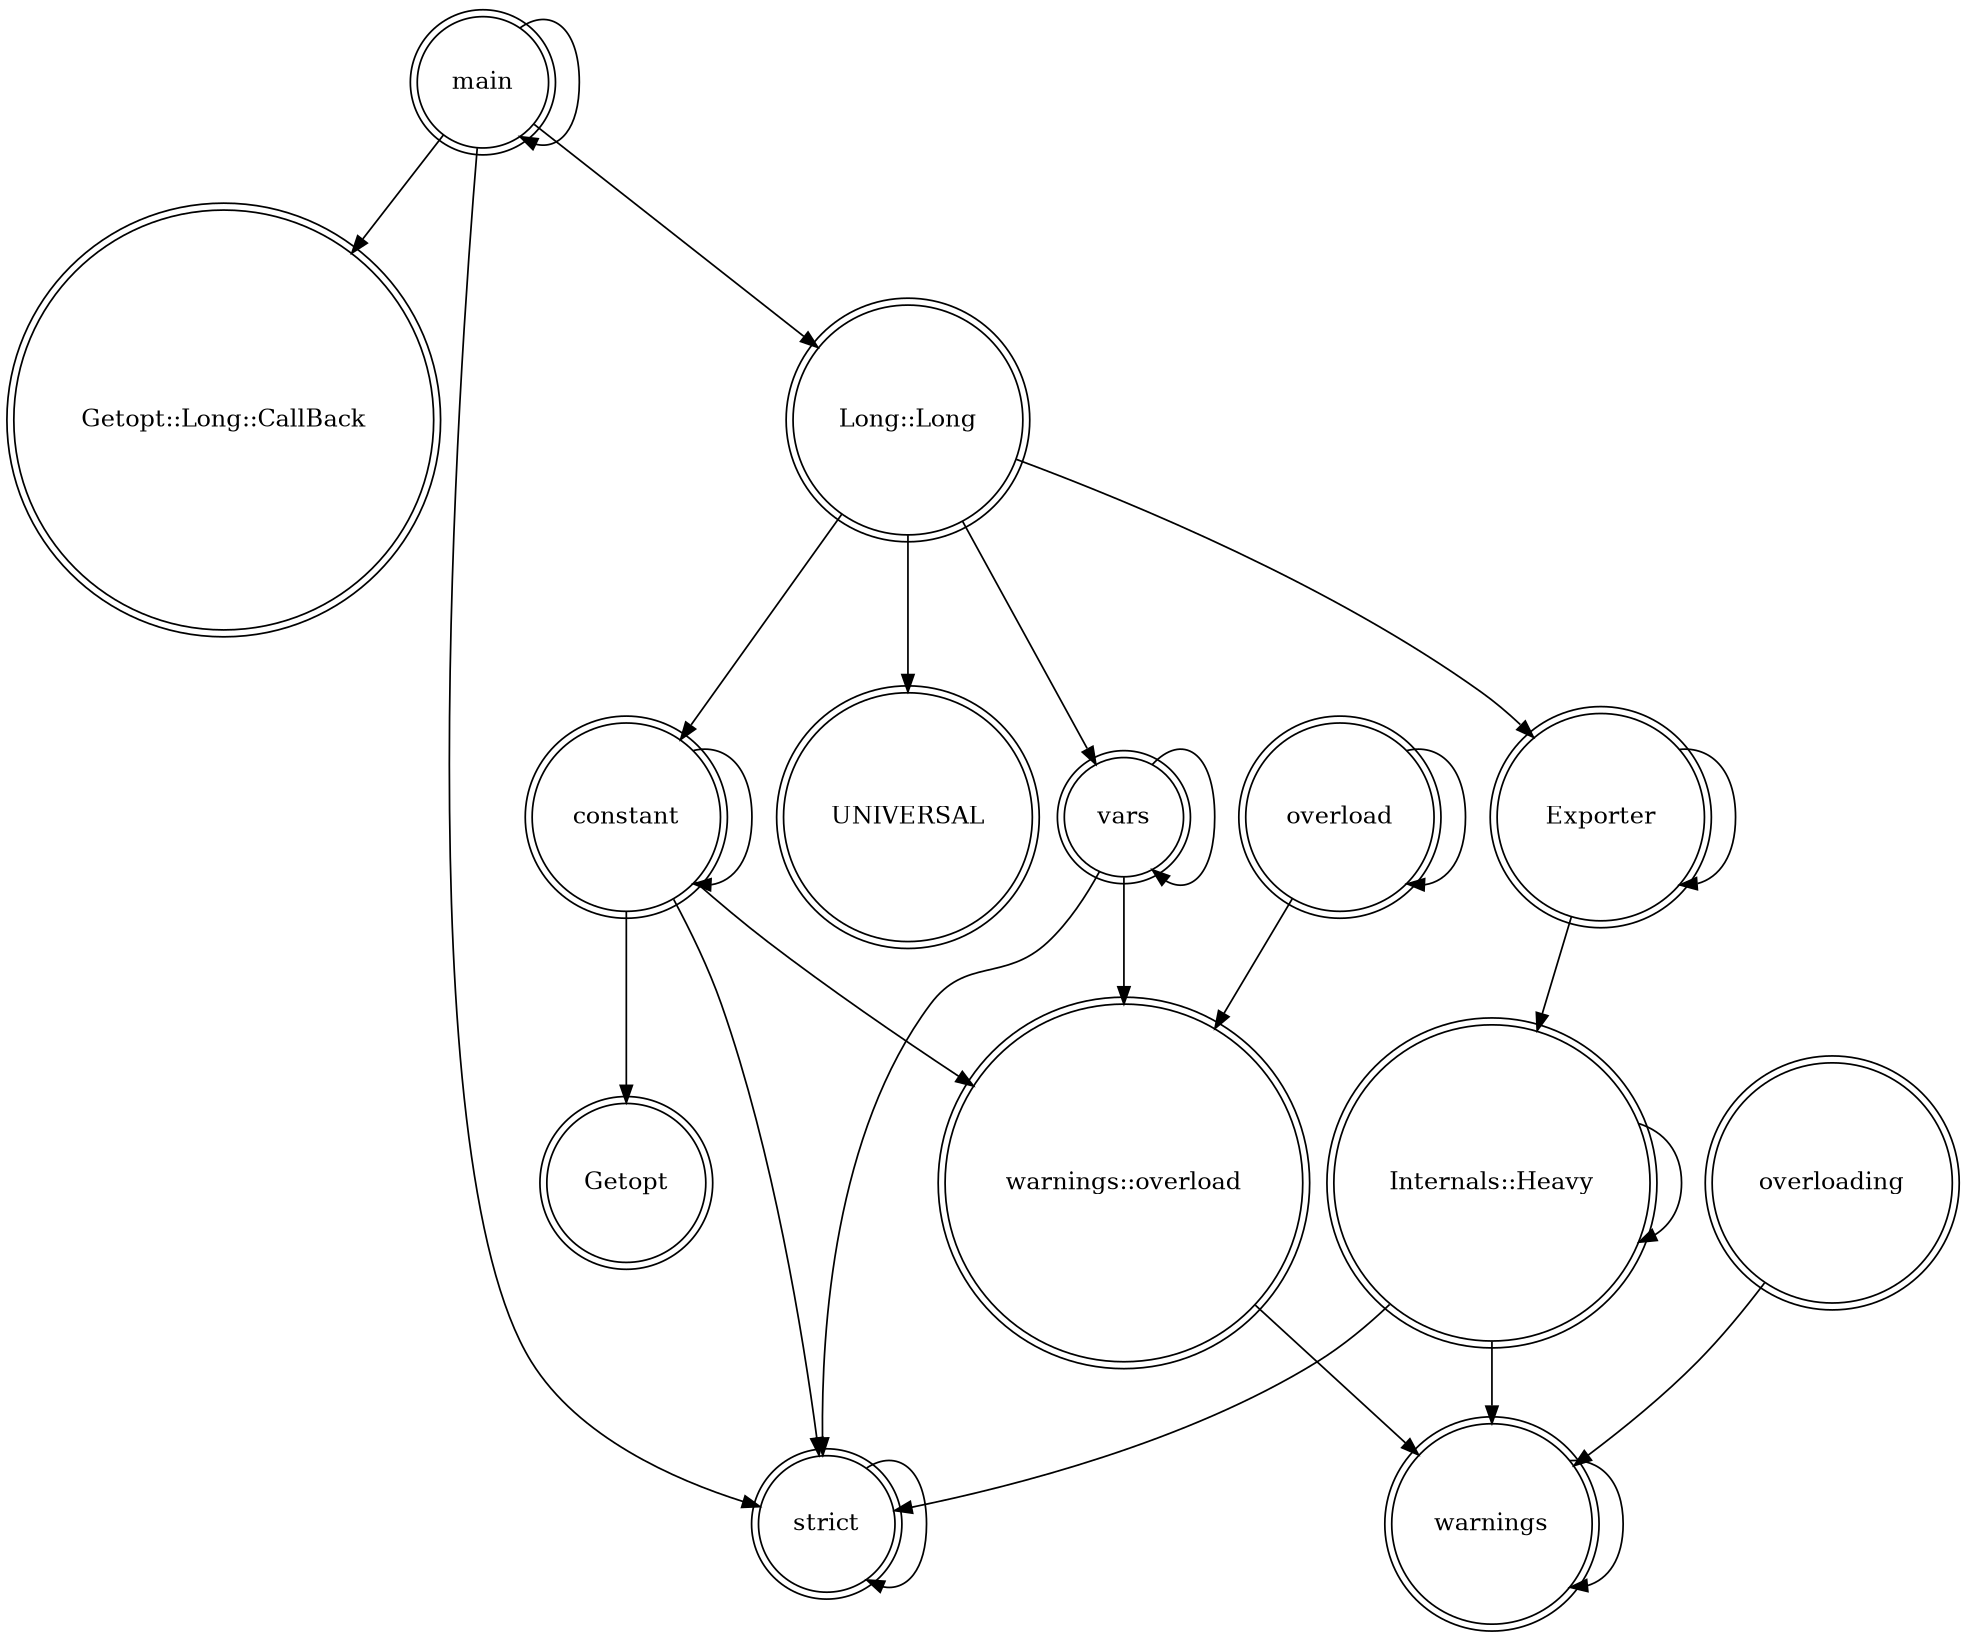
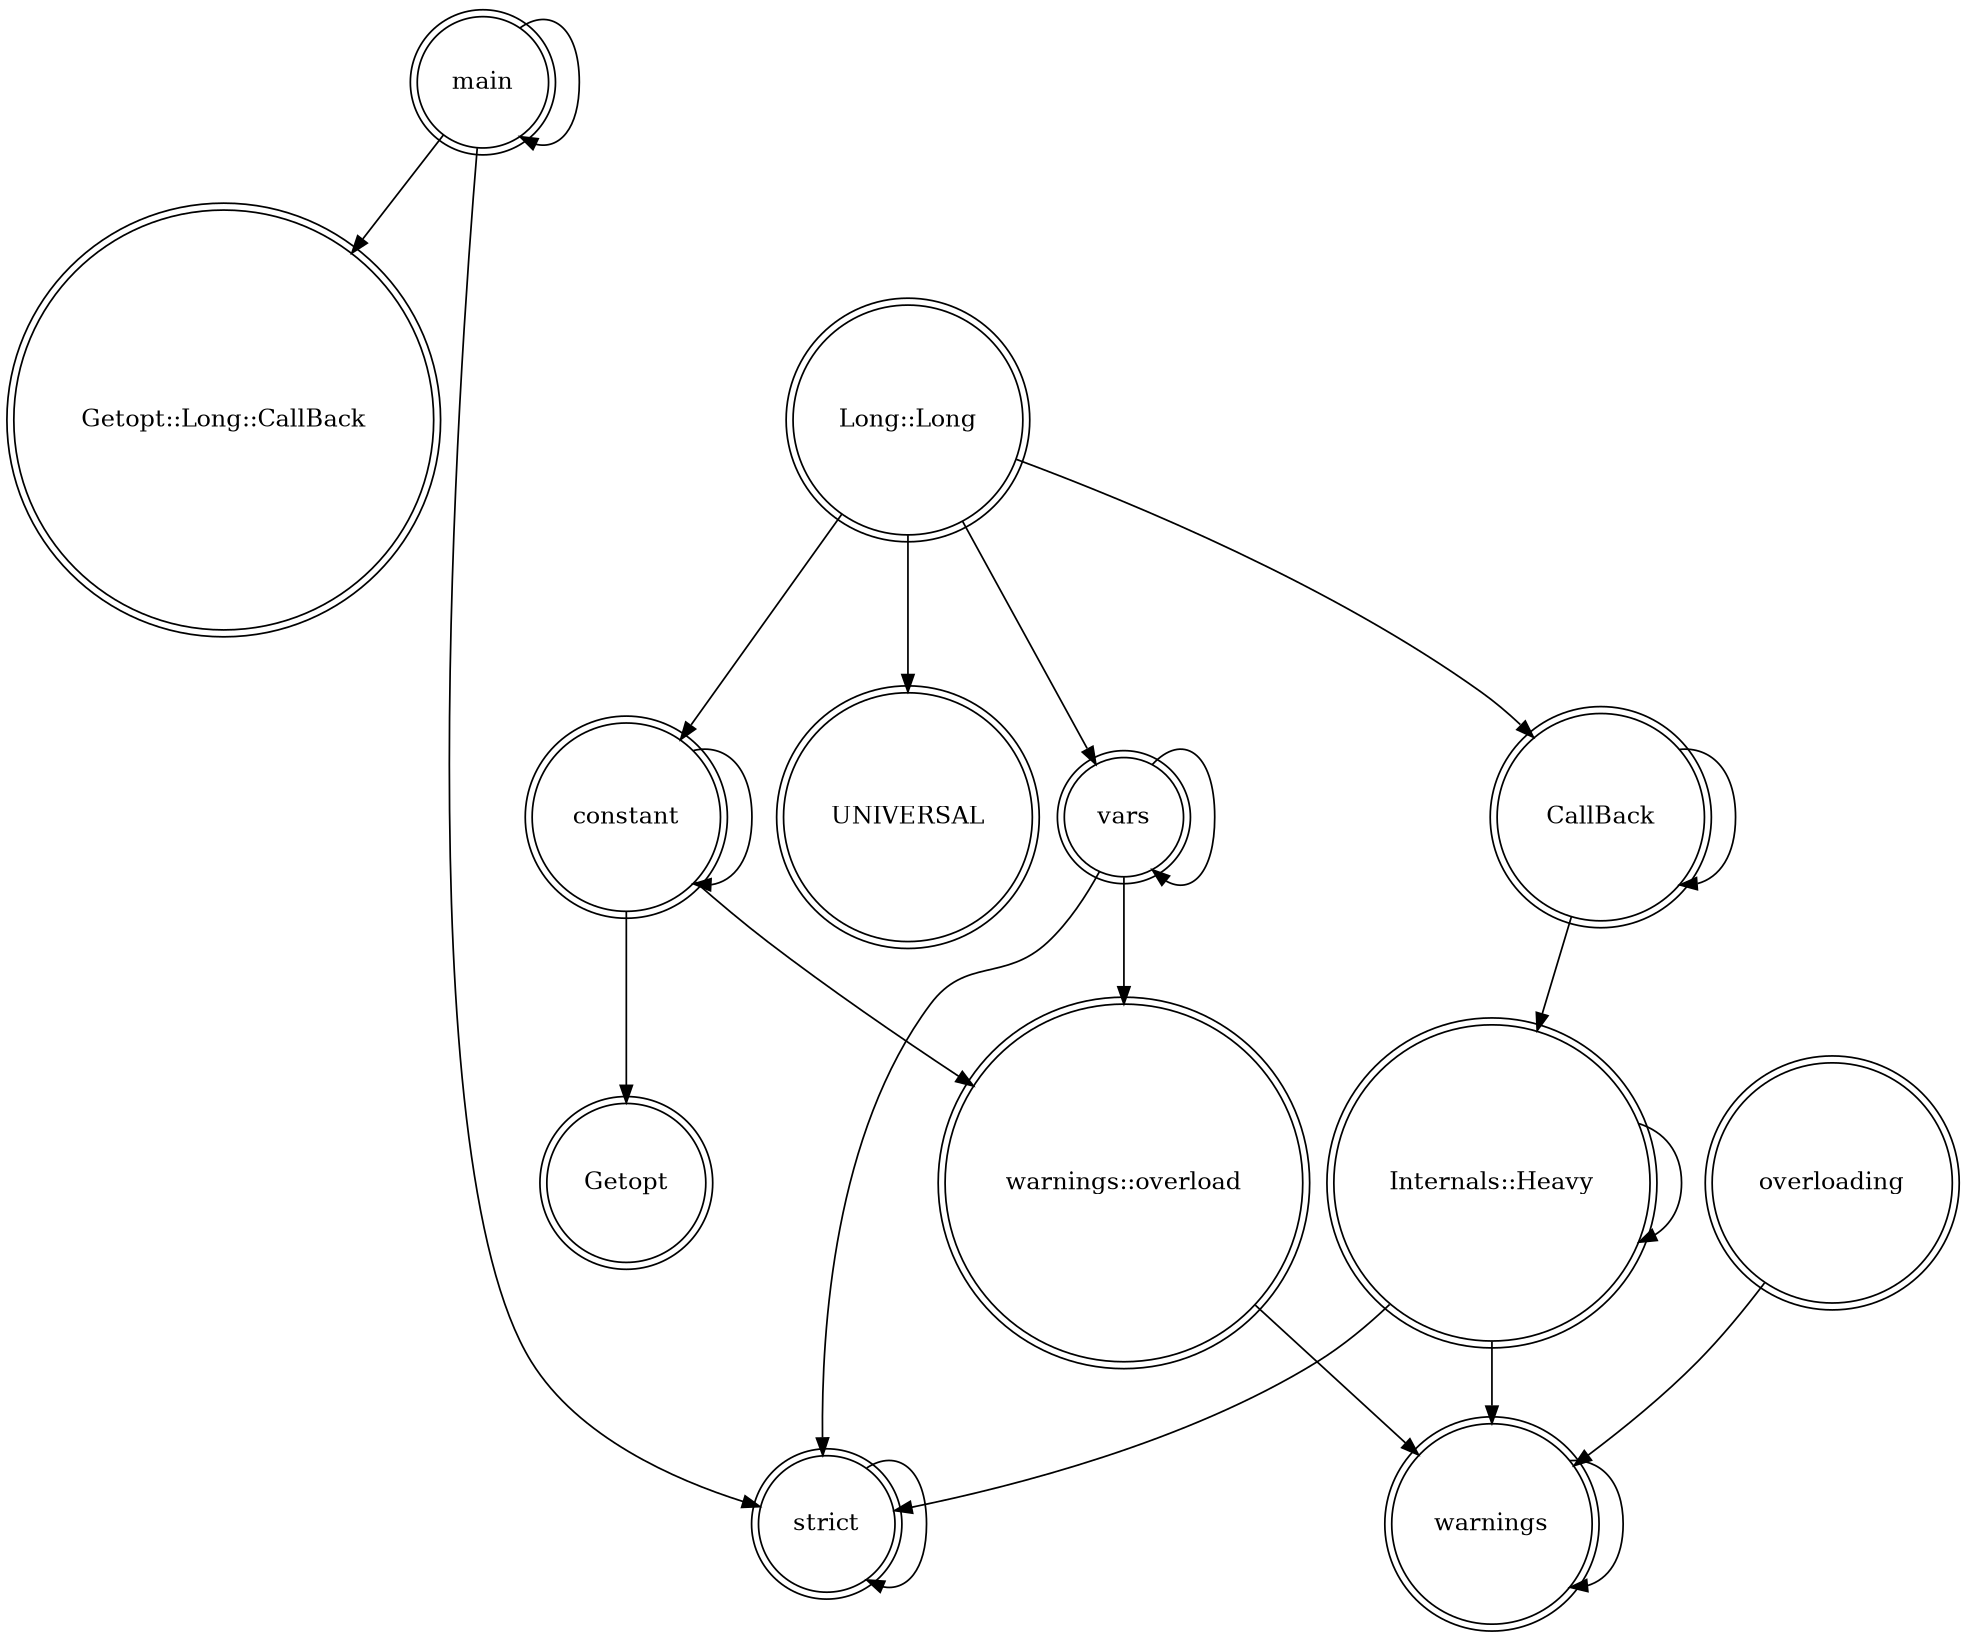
edge "main" -> "Long::Long": removed
node "overload": removed
node "Exporter": label "Exporter" -> "CallBack"
edge "constant" -> "strict": removed
